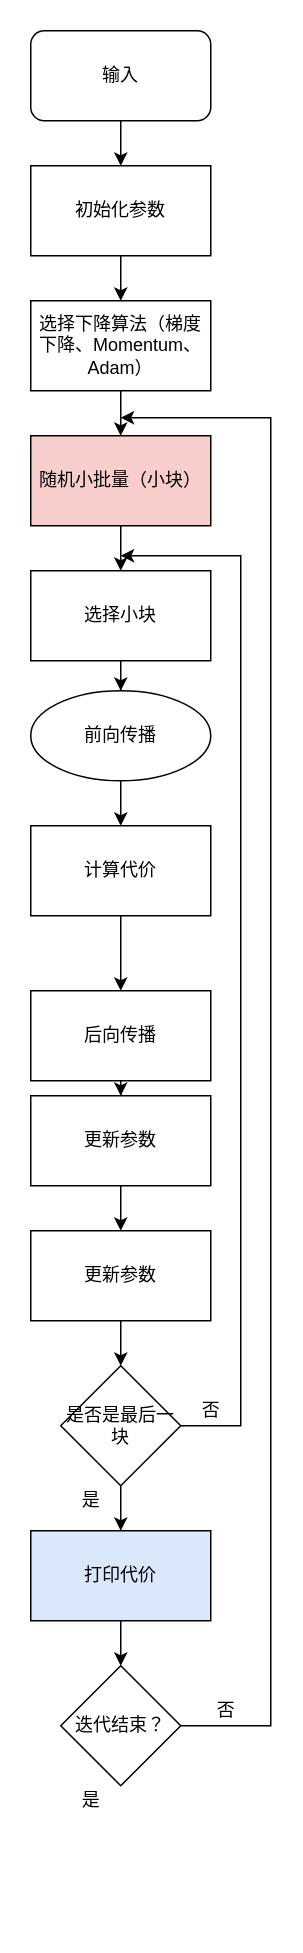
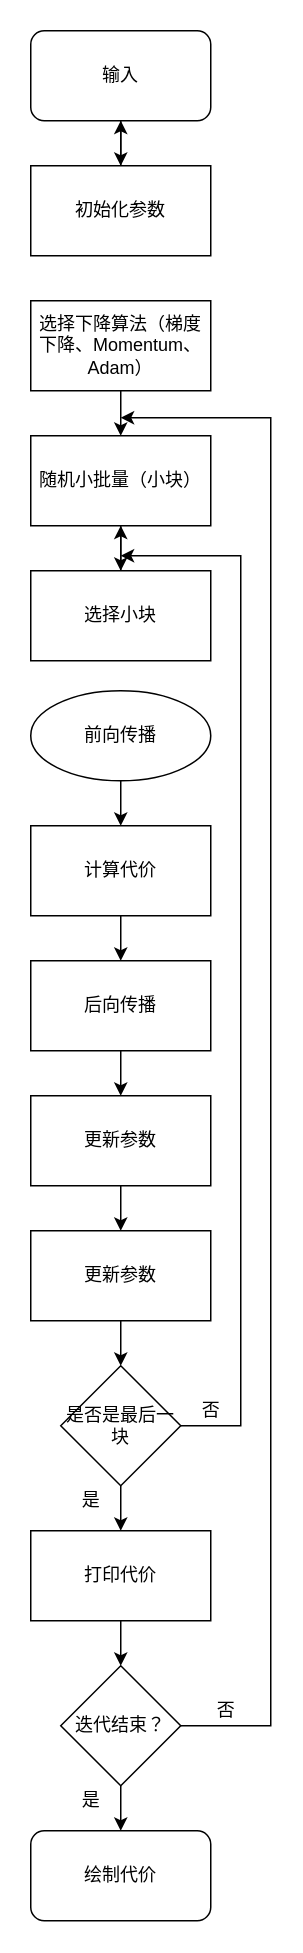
edge "初始化参数" -> "选择下降算法（梯度下降、Momentum、Adam）": now "初始化参数" -> "输入"
node "随机小批量（小块）": fillcolor #f8cecc -> #ffffff
edge "选择小块" -> "前向传播": now "选择小块" -> "随机小批量（小块）"
node "后向传播": moved (121, 1036) -> (121, 1006)
node "打印代价": fillcolor #dae8fc -> #ffffff
edge "迭代结束？" -> "绘制代价": added
node "绘制代价": added
